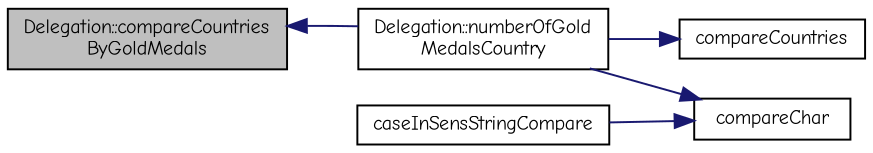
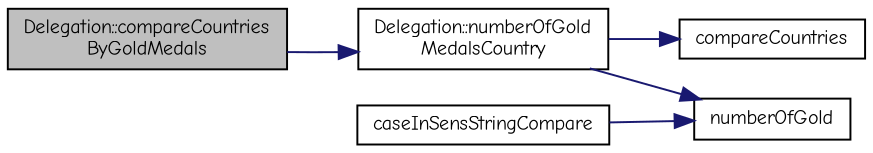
edge "Delegation::numberOfGold MedalsCountry" -> "Delegation::compareCountries ByGoldMedals": reversed
node "compareChar": label "compareChar" -> "numberOfGold"
